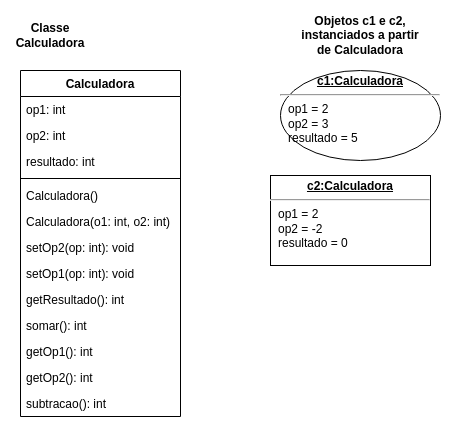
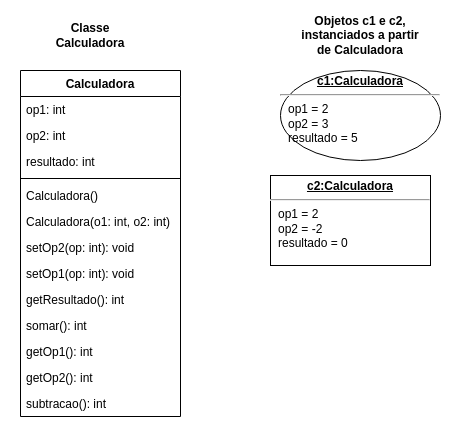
node "Classe Calculadora": moved (51, 36) -> (91, 36)
